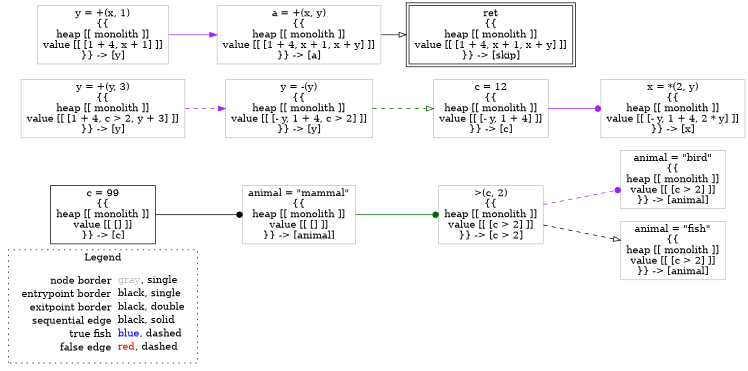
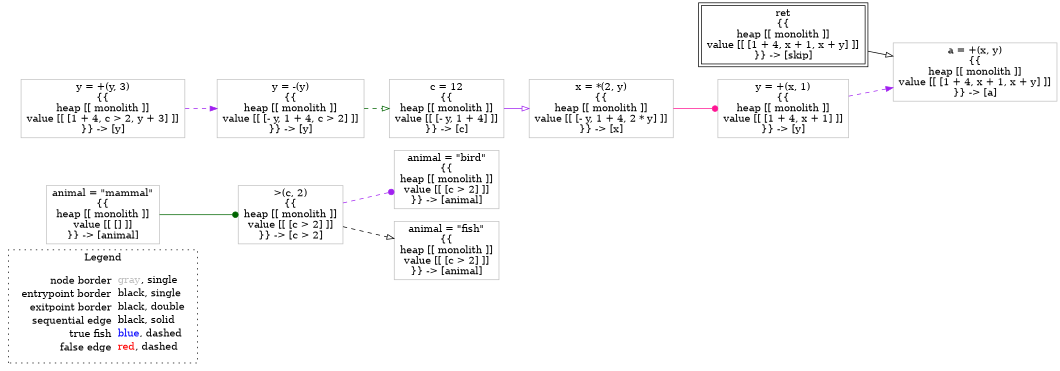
edge "y = +(x, 1)" -> "a = +(x, y)": style solid -> dashed
edge "a = +(x, y)" -> "ret": reversed
edge "c = 12" -> "x = *(2, y)": arrowhead dot -> onormal
edge "x = *(2, y)" -> "y = +(x, 1)": added
node "c = 99": removed
